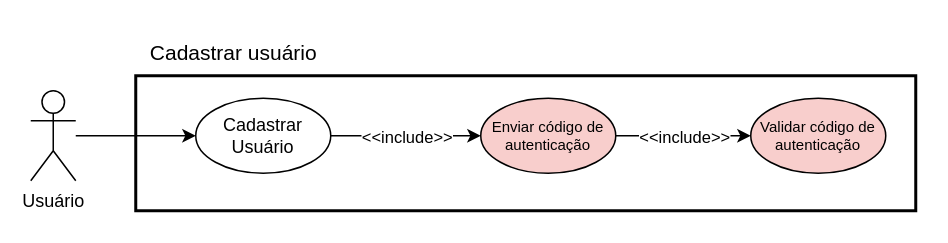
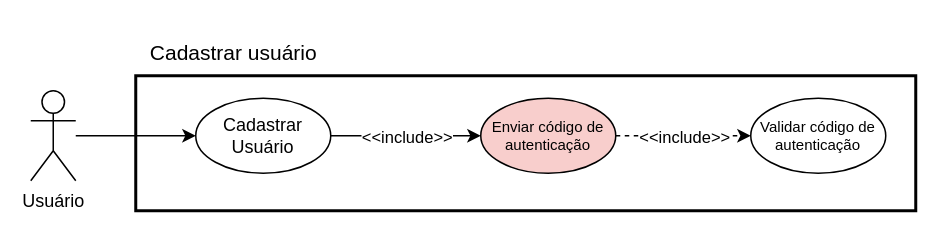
edge "Enviar código de autenticação" -> "Validar código de autenticação": style solid -> dashed
node "Validar código de autenticação": fillcolor #f8cecc -> #ffffff
